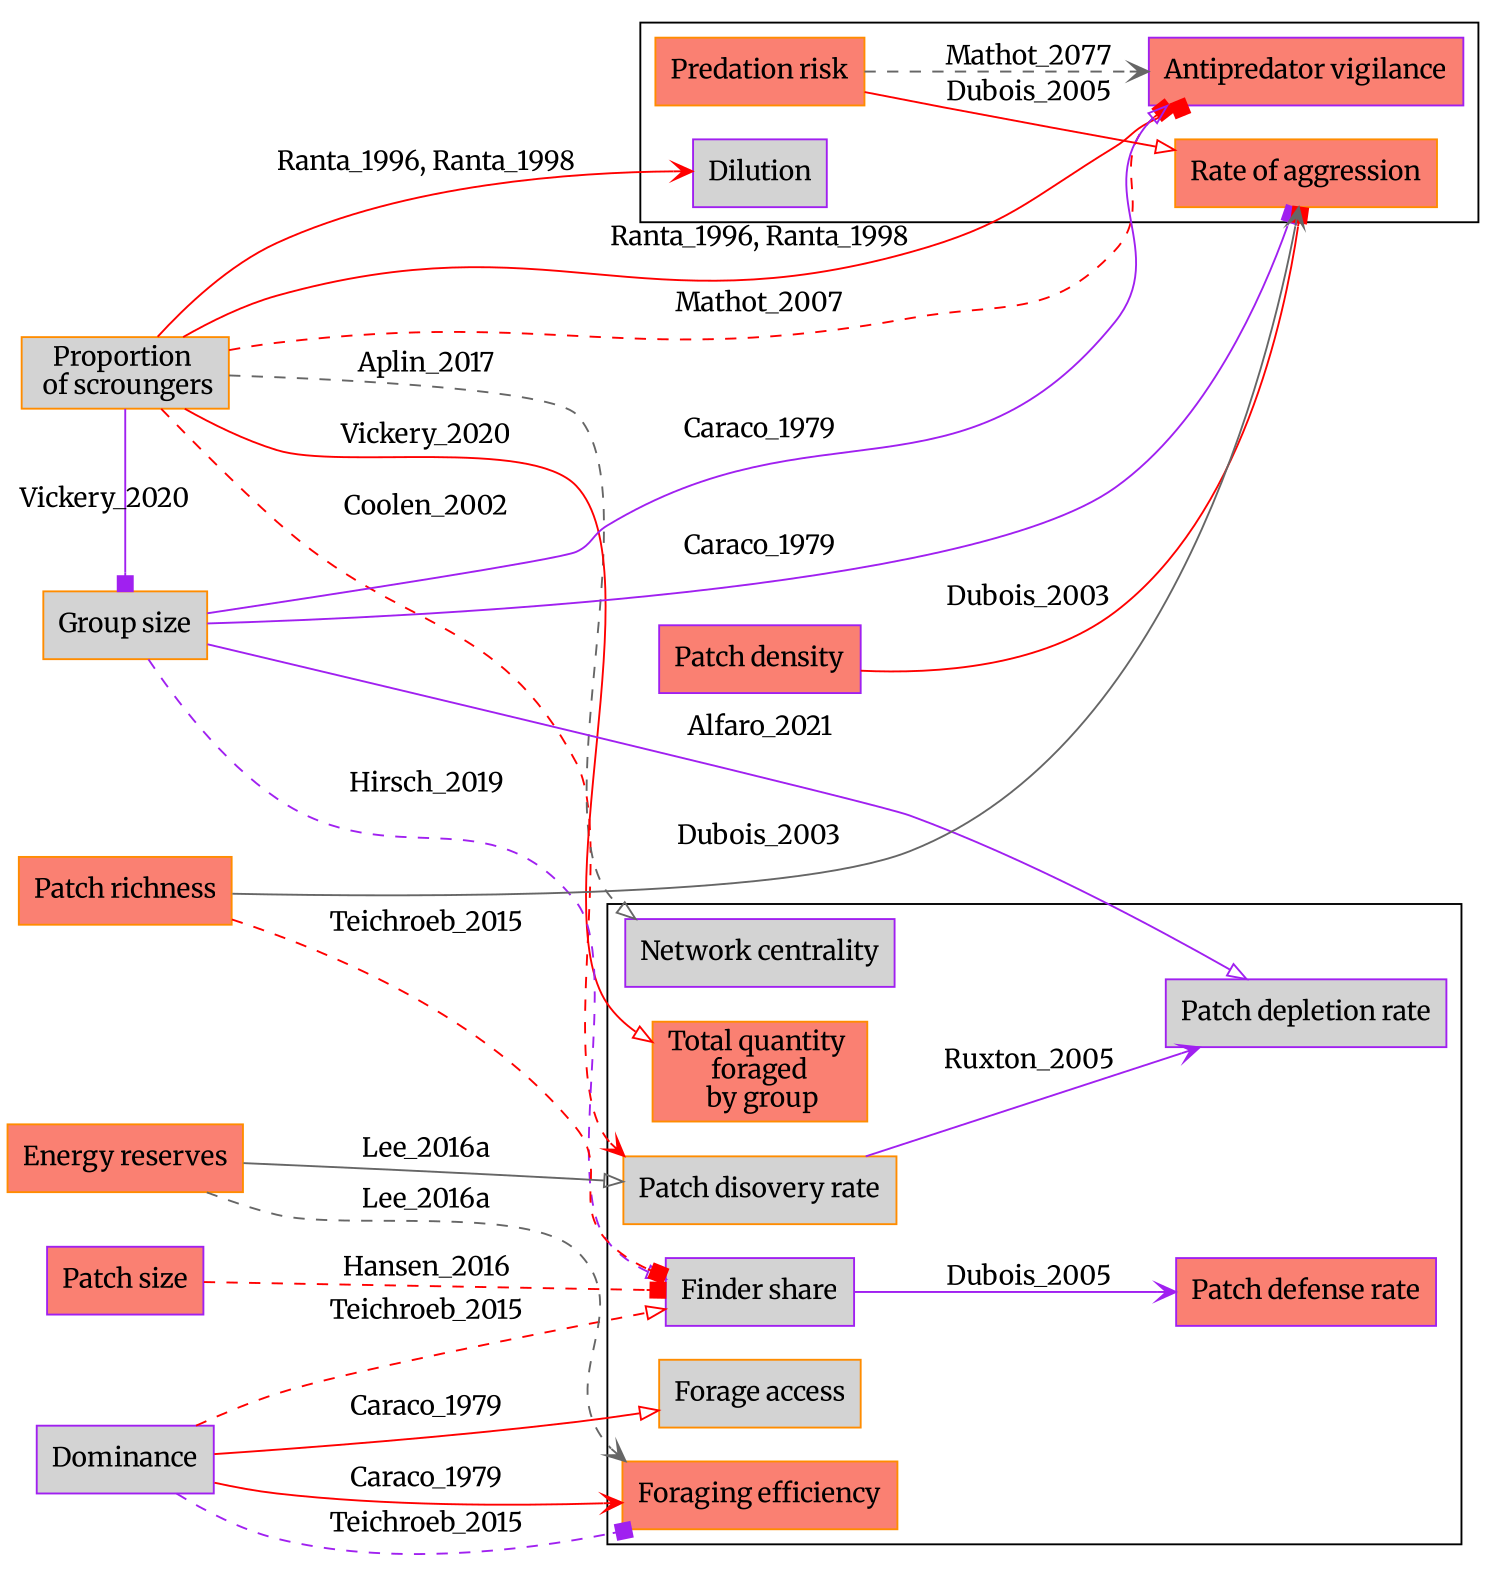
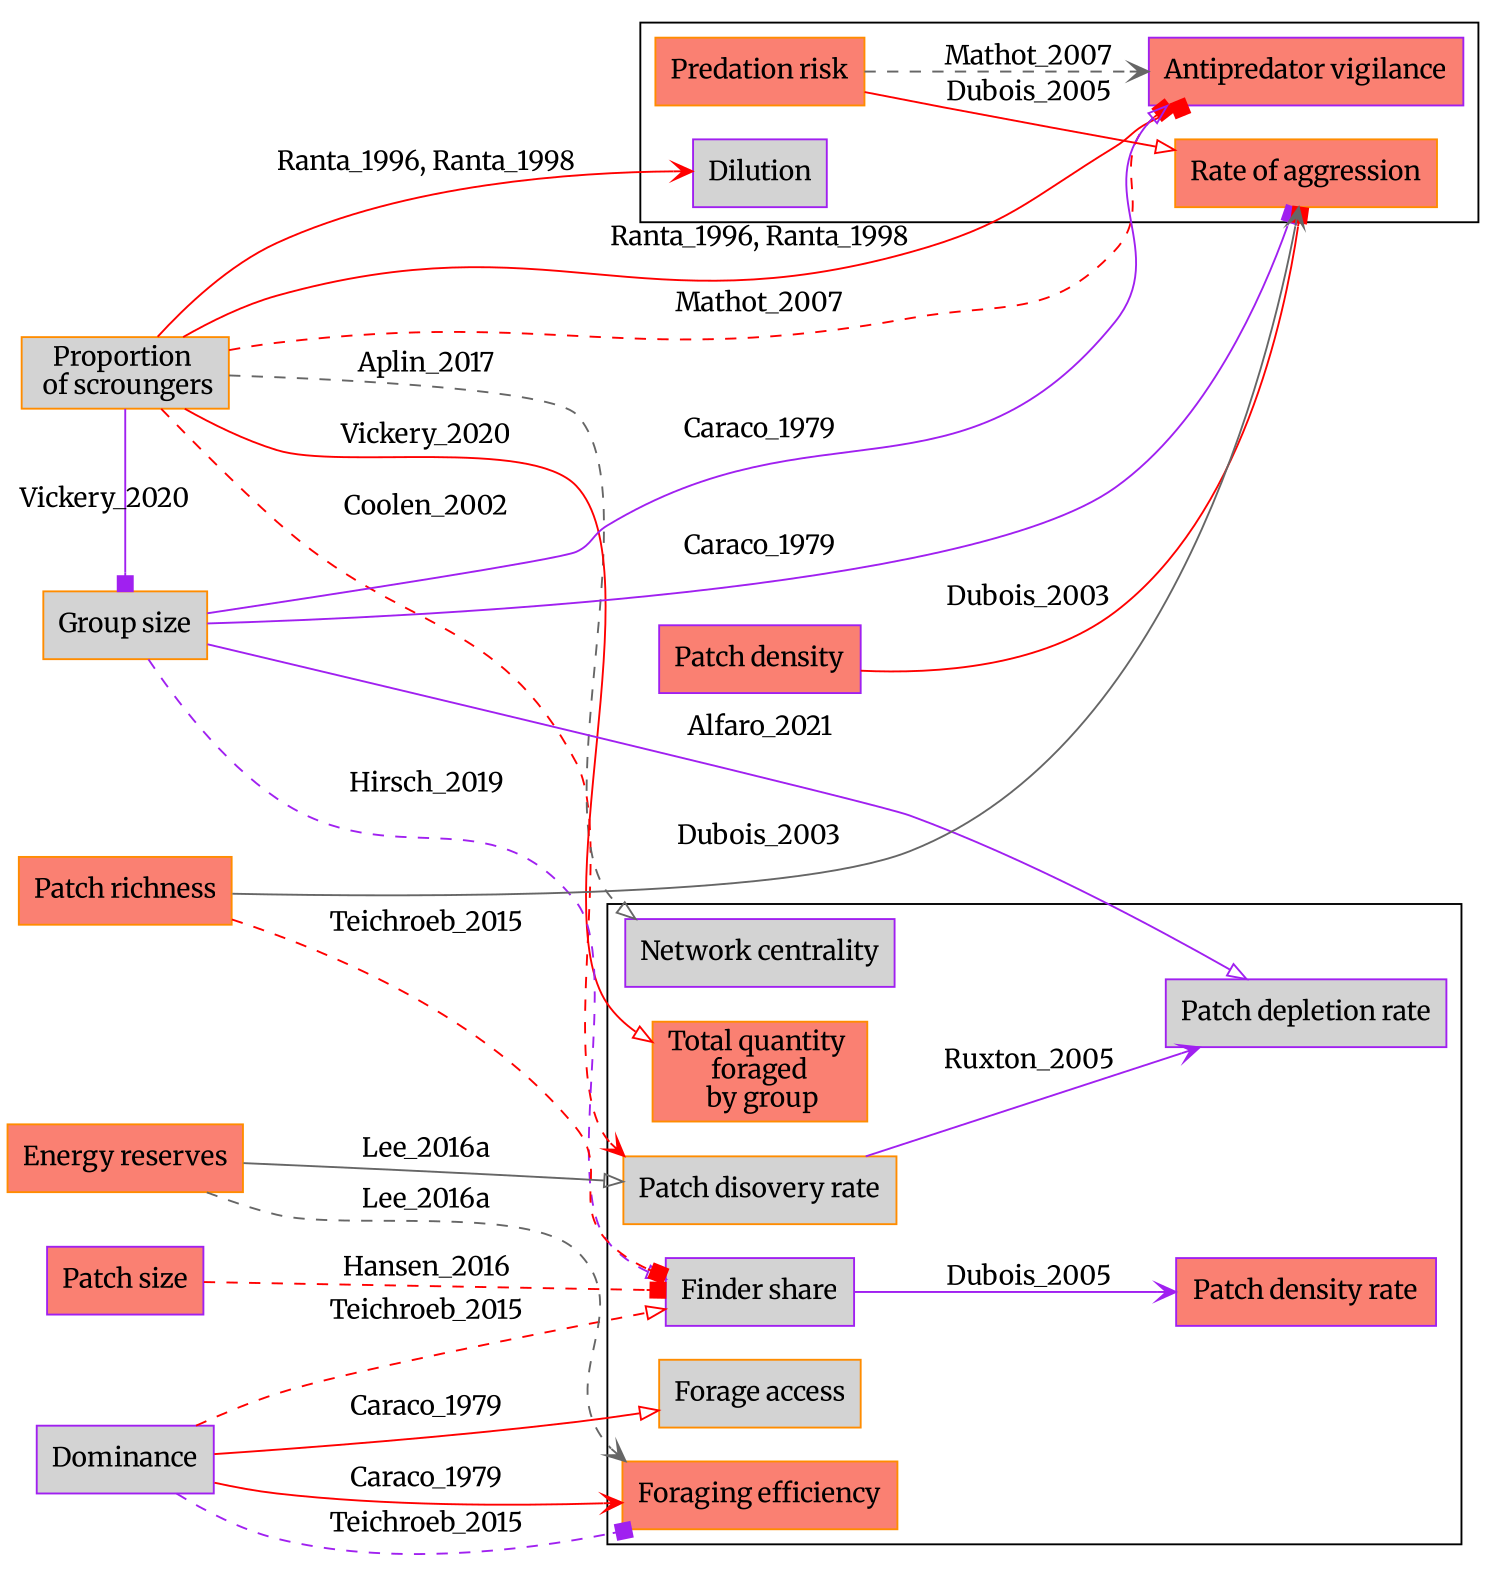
edge "Predation risk" -> "Antipredator vigilance": label "Mathot_2077" -> "Mathot_2007"
node "Patch defense rate": label "Patch defense rate" -> "Patch density rate"
